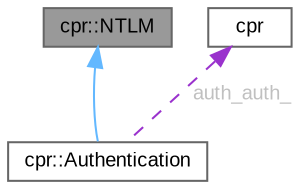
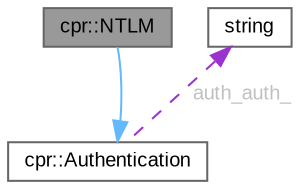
node "cpr": label "cpr" -> "string"
edge "cpr::Authentication" -> "cpr::NTLM": reversed
